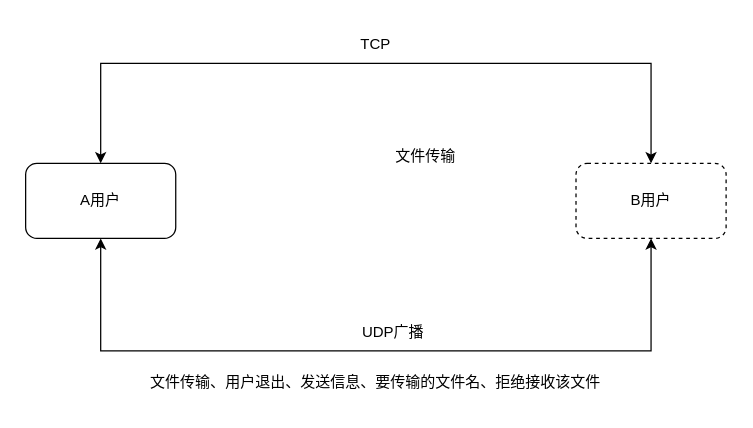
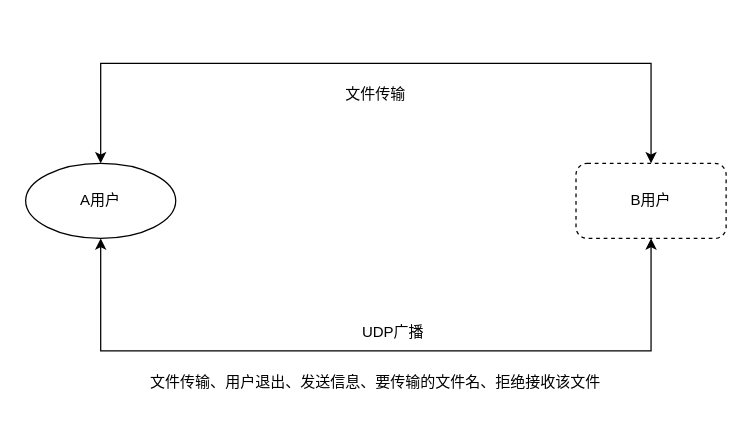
node "TCP": removed
node "文件传输": moved (426, 157) -> (376, 94)
node "A用户": shape rounded rectangle -> ellipse
